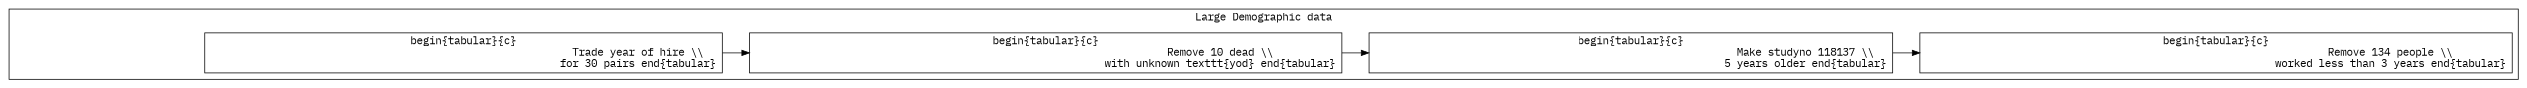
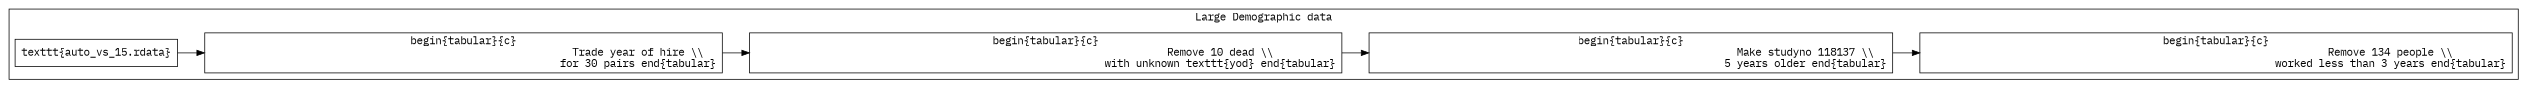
node "texttt{auto_vs_15.rdata}": added
